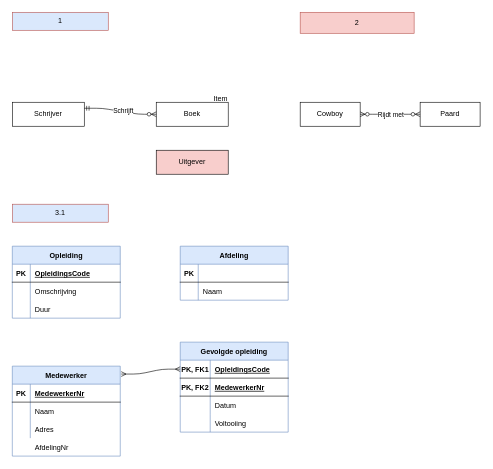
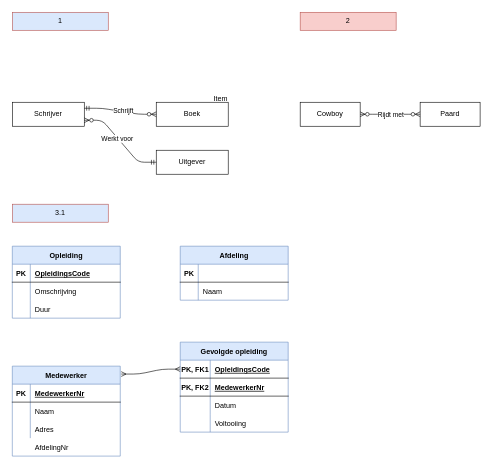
node "2": size 114x21 -> 96x18
edge "Schrijver" -- "Uitgever": added, label "Werkt voor"
node "Uitgever": fillcolor #f8cecc -> #ffffff
